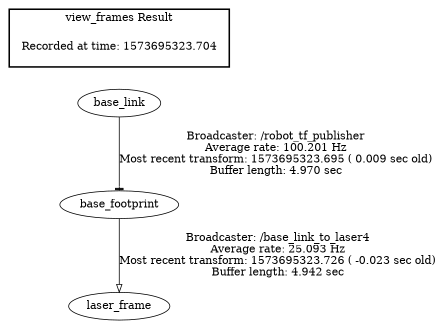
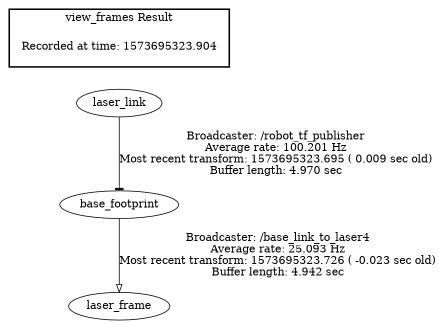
node "Recorded at time: 1573695323.704": label "Recorded at time: 1573695323.704" -> "Recorded at time: 1573695323.904"
node "base_link": label "base_link" -> "laser_link"
